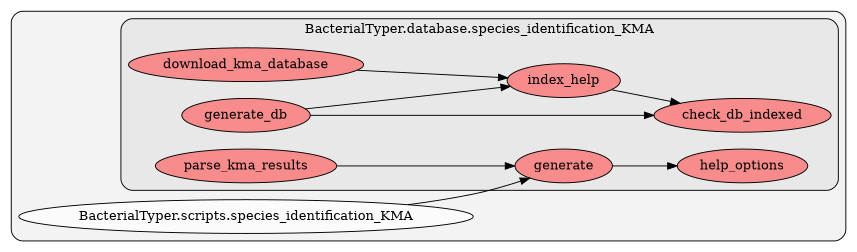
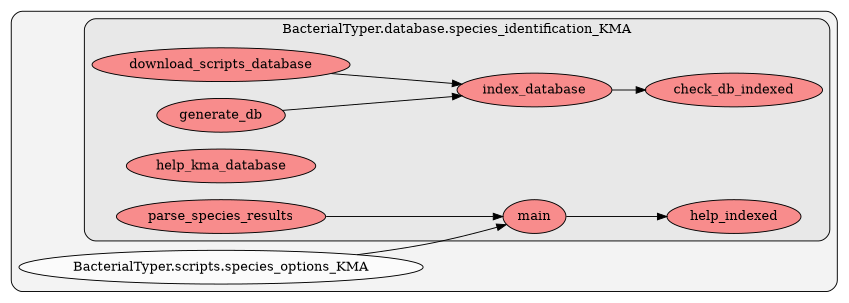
node "download_kma_database": label "download_kma_database" -> "download_scripts_database"
node "index_help": label "index_help" -> "index_database"
edge "generate_db" -> "check_db_indexed": removed
node "help_kma_database": added
node "parse_kma_results": label "parse_kma_results" -> "parse_species_results"
node "generate": label "generate" -> "main"
node "help_options": label "help_options" -> "help_indexed"
node "BacterialTyper.scripts.species_identification_KMA": label "BacterialTyper.scripts.species_identification_KMA" -> "BacterialTyper.scripts.species_options_KMA"
